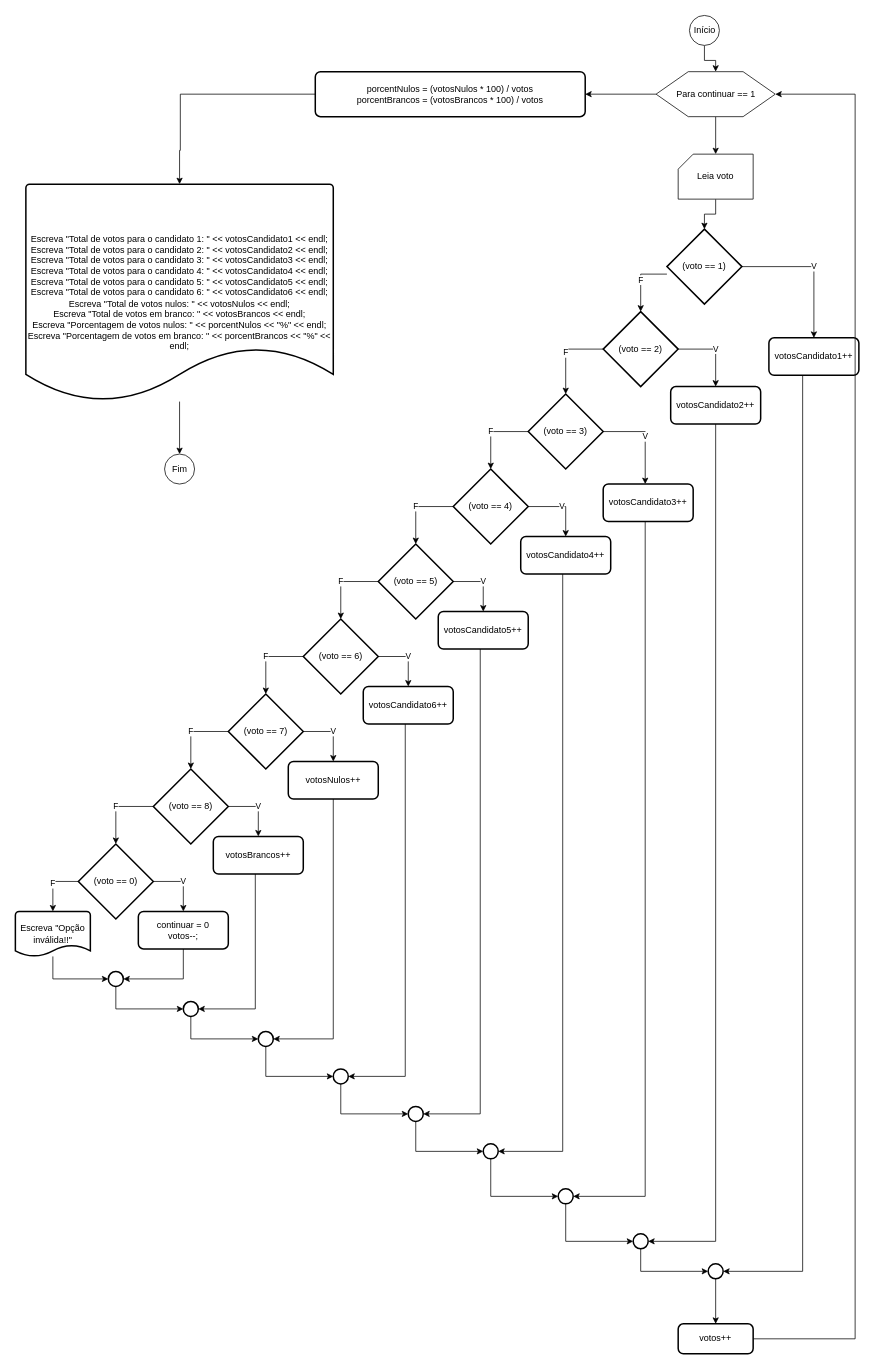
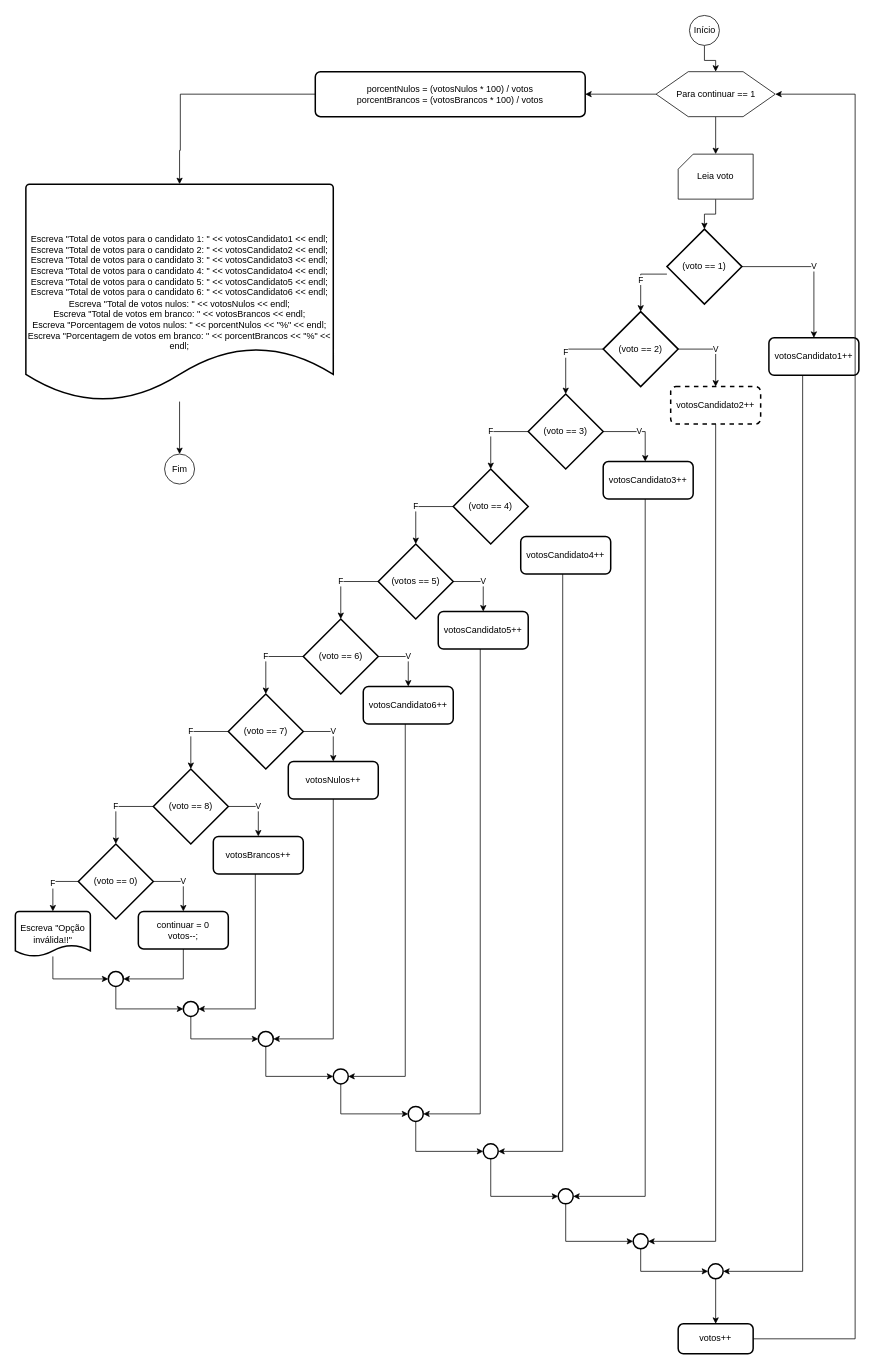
node "votosCandidato2++": style solid -> dashed
node "votosCandidato3++": moved (648, 503) -> (648, 480)
edge "(voto == 4)" -> "votosCandidato4++": removed, label "V"
node "(voto == 5)": label "(voto == 5)" -> "(votos == 5)"
